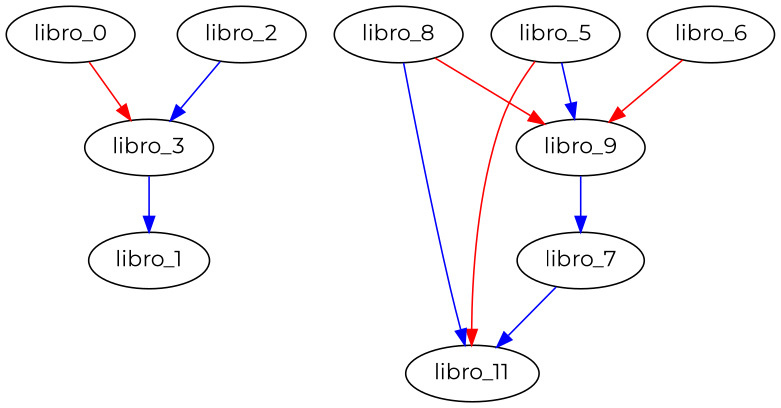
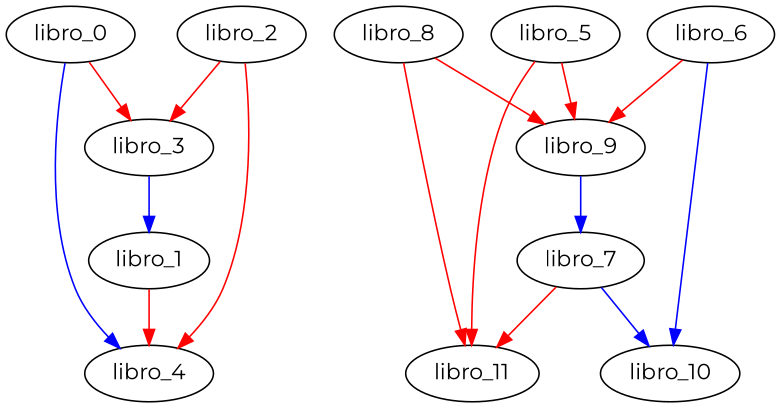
edge "libro_5" -> "libro_9": color blue -> red
edge "libro_2" -> "libro_3": color blue -> red
edge "libro_8" -> "libro_11": color blue -> red
edge "libro_7" -> "libro_11": color blue -> red
node "libro_4": added
node "libro_10": added
